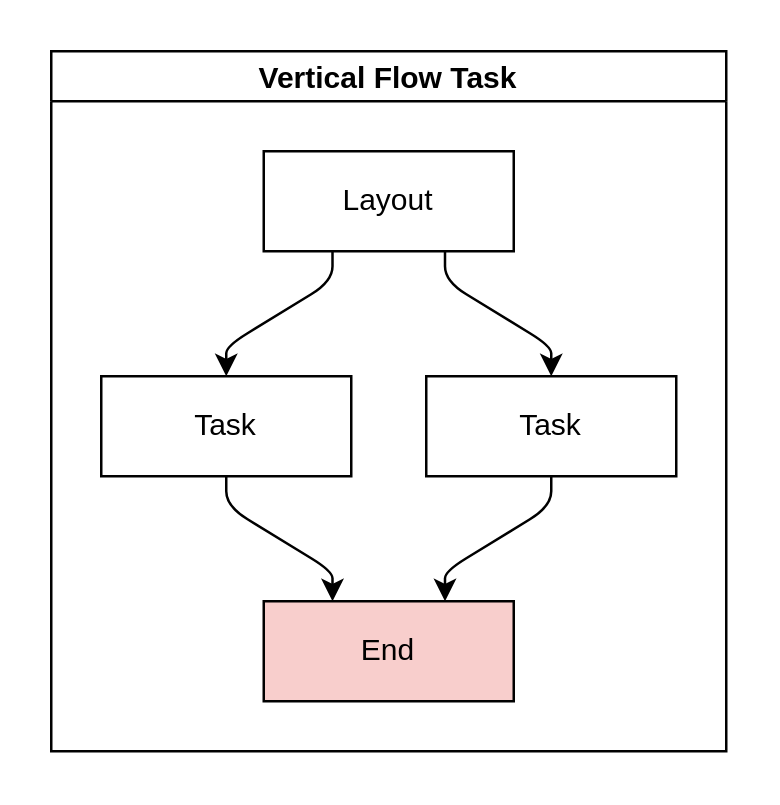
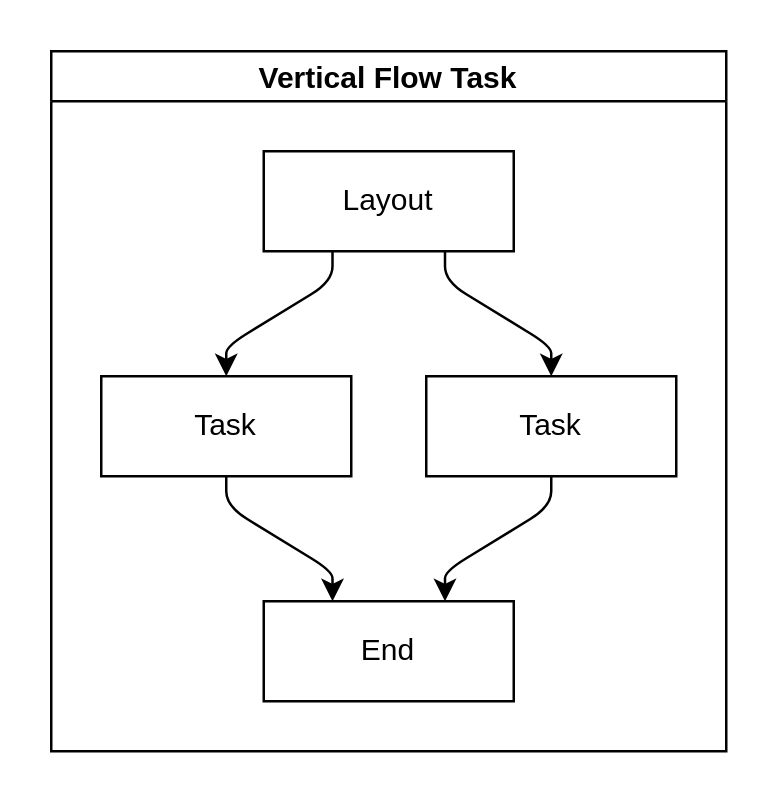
node "End": fillcolor #f8cecc -> #ffffff
